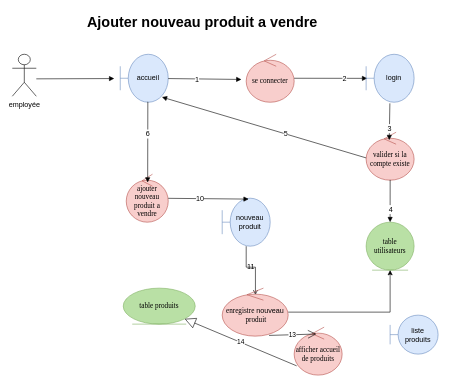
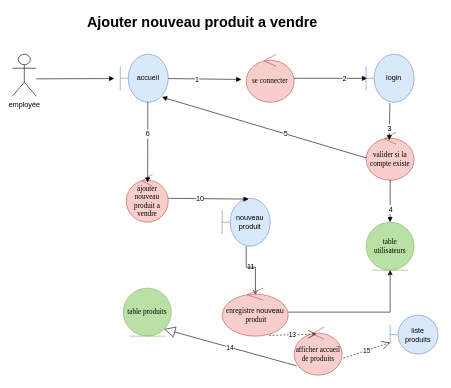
node "table produits": size 72x36 -> 48x48
edge "enregistre nouveau produit" -> "afficher accueil de produits": style solid -> dashed
edge "afficher accueil de produits" -> "liste produits": added, label "15"
